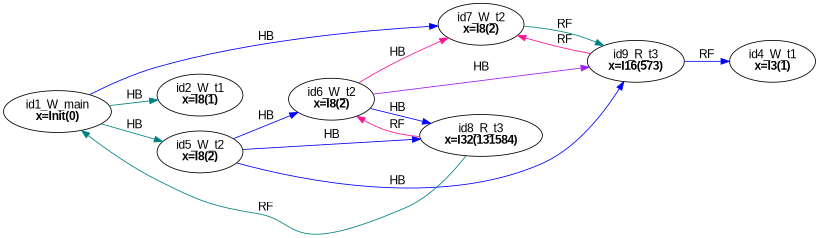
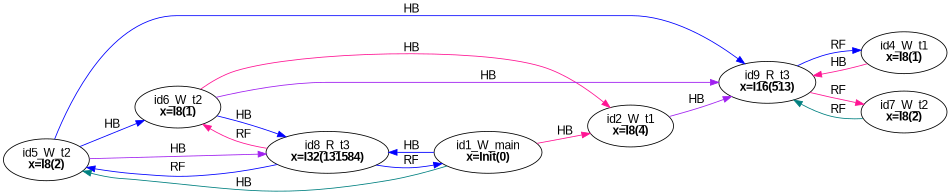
edge "id1_W_main" -> "id7_W_t2": now "id1_W_main" -> "id8_R_t3"
edge "id6_W_t2" -> "id7_W_t2": now "id6_W_t2" -> "id2_W_t1"
node "id9_R_t3": text "x=I16(573)" -> "x=I16(513)"
node "id4_W_t1": text "x=I3(1)" -> "x=I8(1)"
edge "id4_W_t1" -> "id9_R_t3": added, label "HB"
node "id2_W_t1": text "x=I8(1)" -> "x=I8(4)"
edge "id1_W_main" -> "id2_W_t1": color teal -> deeppink
node "id6_W_t2": text "x=I8(2)" -> "x=I8(1)"
edge "id2_W_t1" -> "id9_R_t3": added, label "HB"
edge "id5_W_t2" -> "id8_R_t3": color blue -> purple
edge "id8_R_t3" -> "id5_W_t2": added, label "RF"
edge "id8_R_t3" -> "id1_W_main": color teal -> blue
